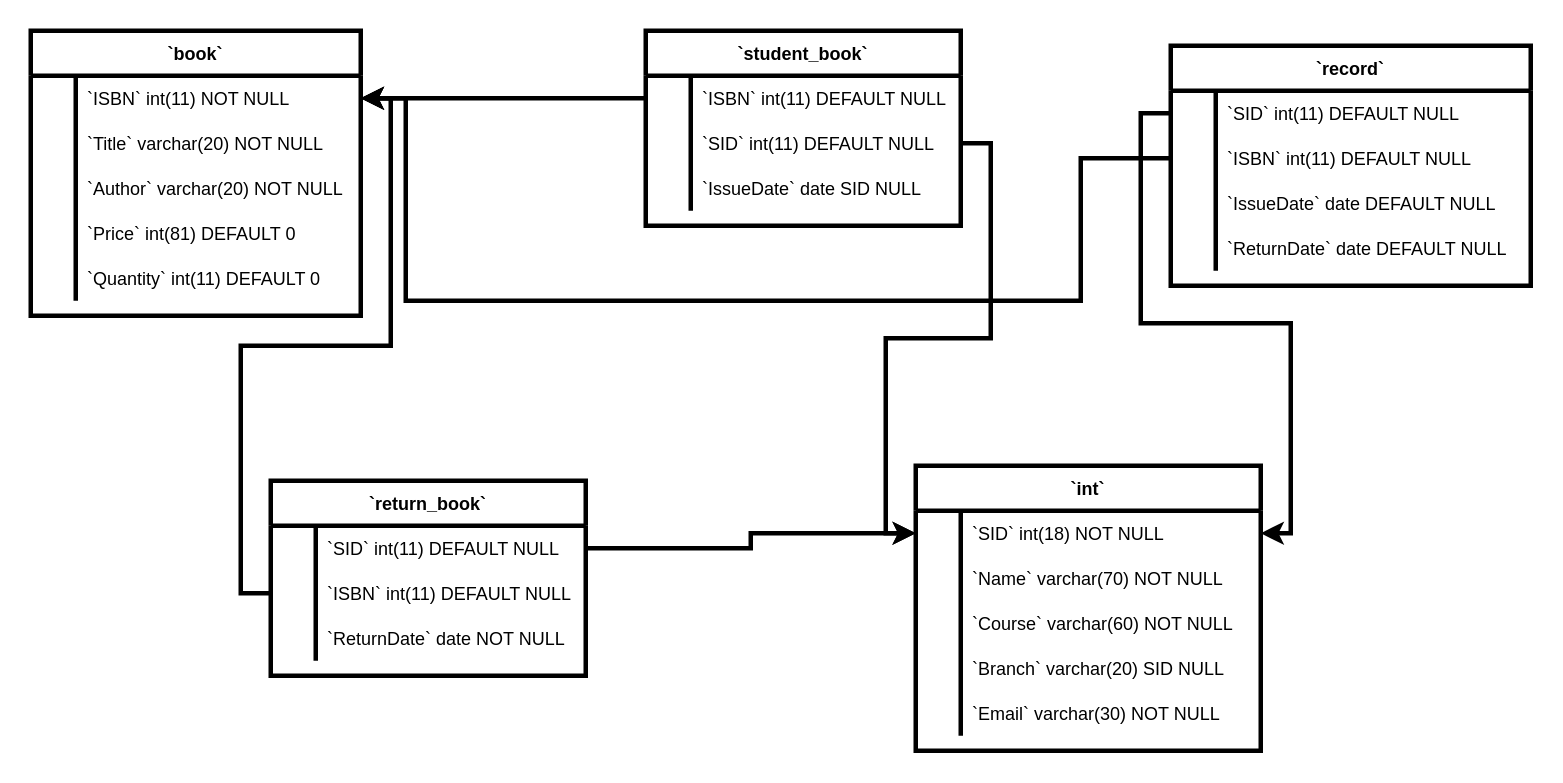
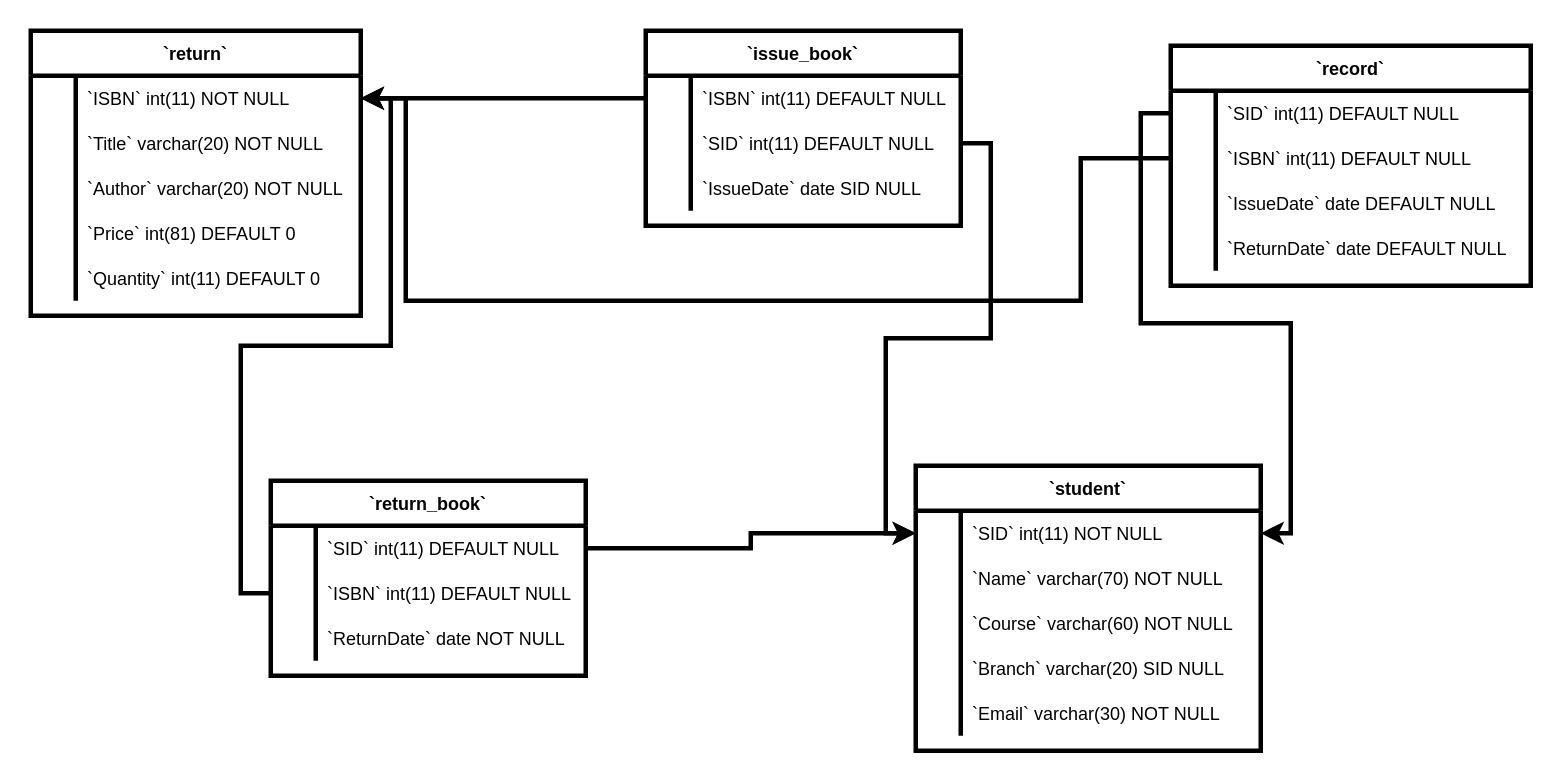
node "`book`": label "`book`" -> "`return`"
node "`student_book`": label "`student_book`" -> "`issue_book`"
node "`int`": label "`int`" -> "`student`"
node "`SID` int(18) NOT NULL": label "`SID` int(18) NOT NULL" -> "`SID` int(11) NOT NULL"
